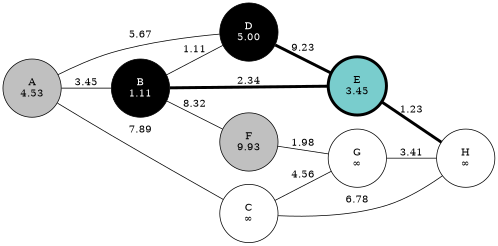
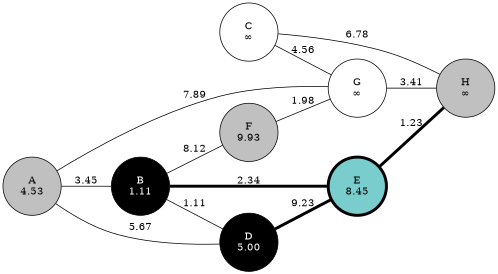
node "E 3.45": label "E 3.45" -> "E 8.45"
edge "B 1.11" -- "F 9.93": label "8.32" -> "8.12"
edge "A 4.53" -- "C ∞": now "A 4.53" -- "G ∞"
node "H ∞": fillcolor white -> gray
